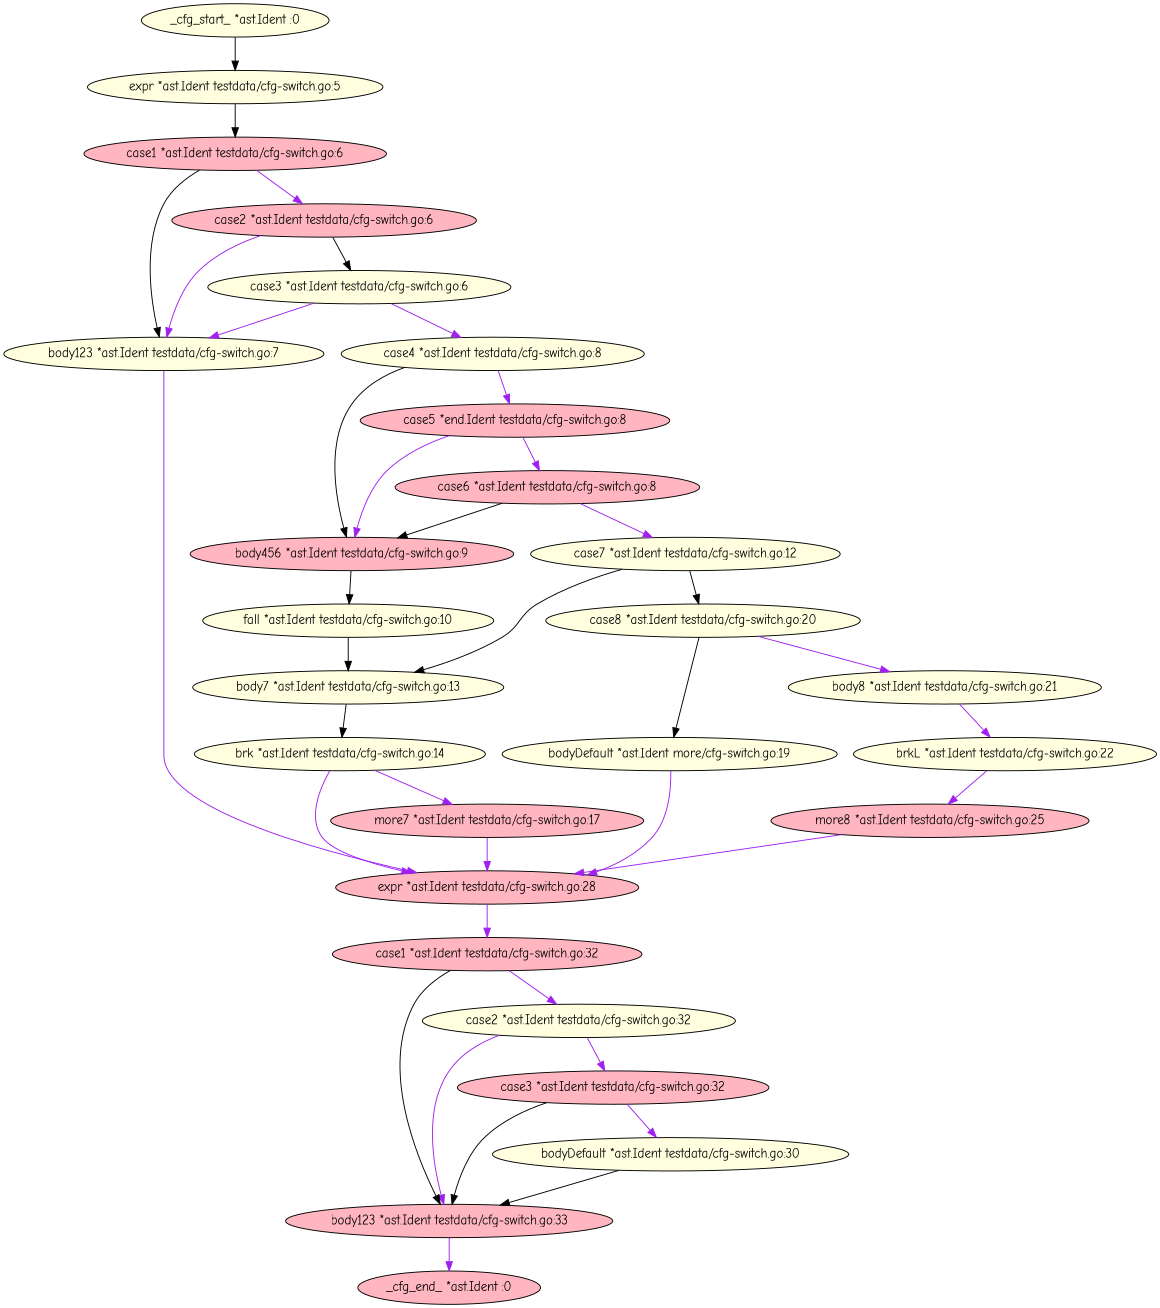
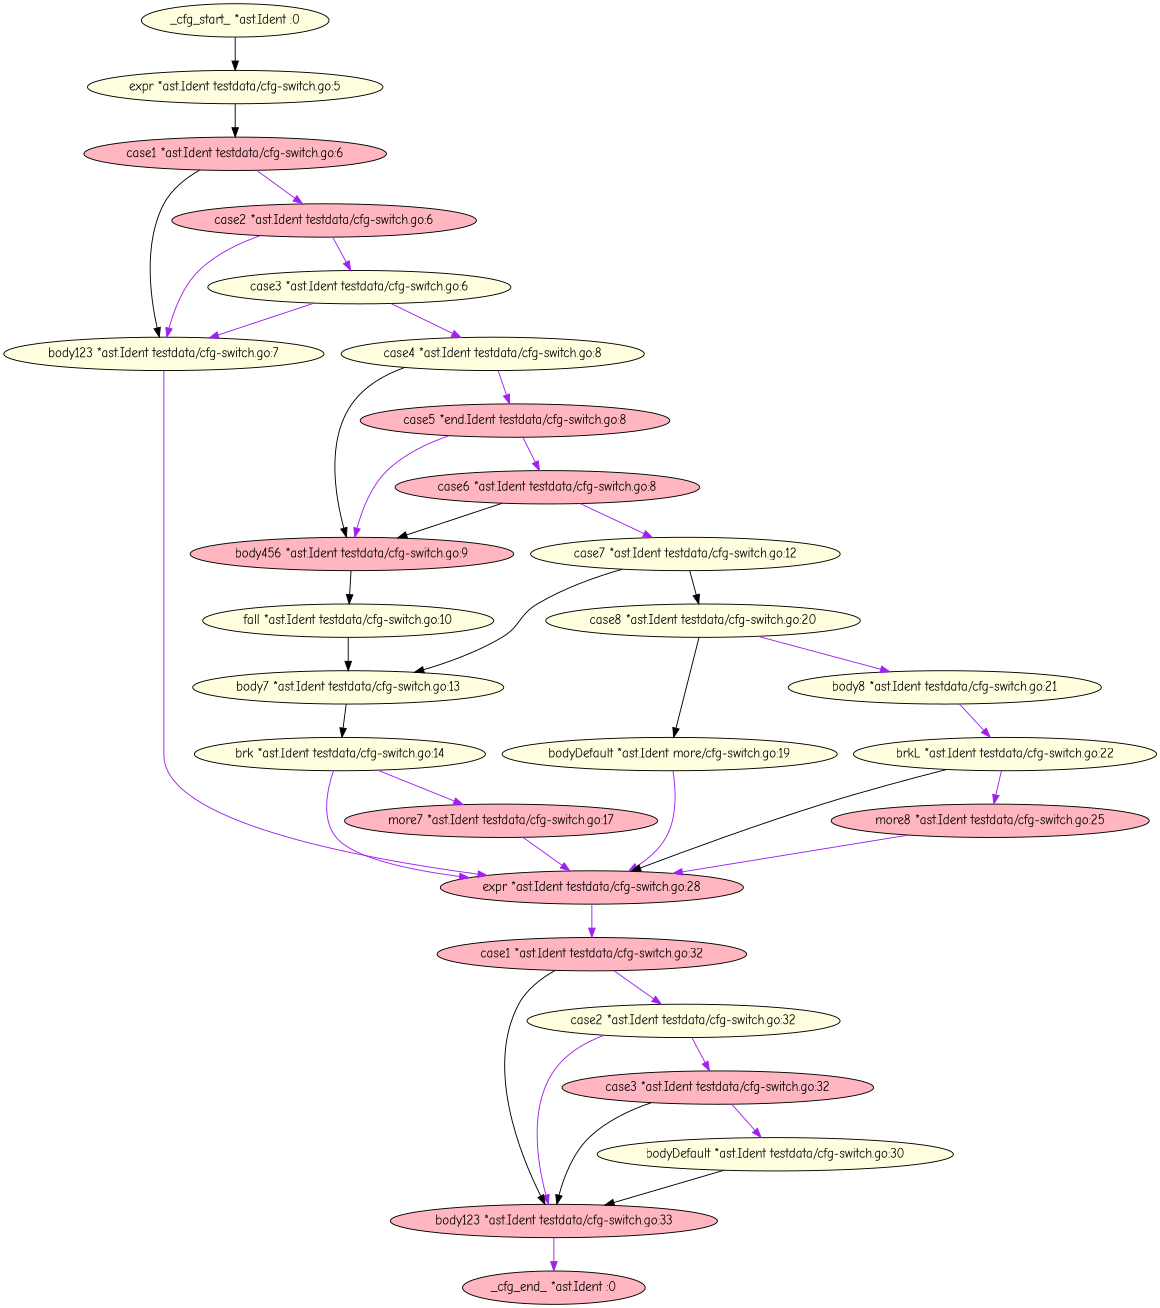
edge "case2 *ast.Ident testdata/cfg-switch.go:6" -> "case3 *ast.Ident testdata/cfg-switch.go:6": color black -> purple
edge "brkL *ast.Ident testdata/cfg-switch.go:22" -> "expr *ast.Ident testdata/cfg-switch.go:28": added
